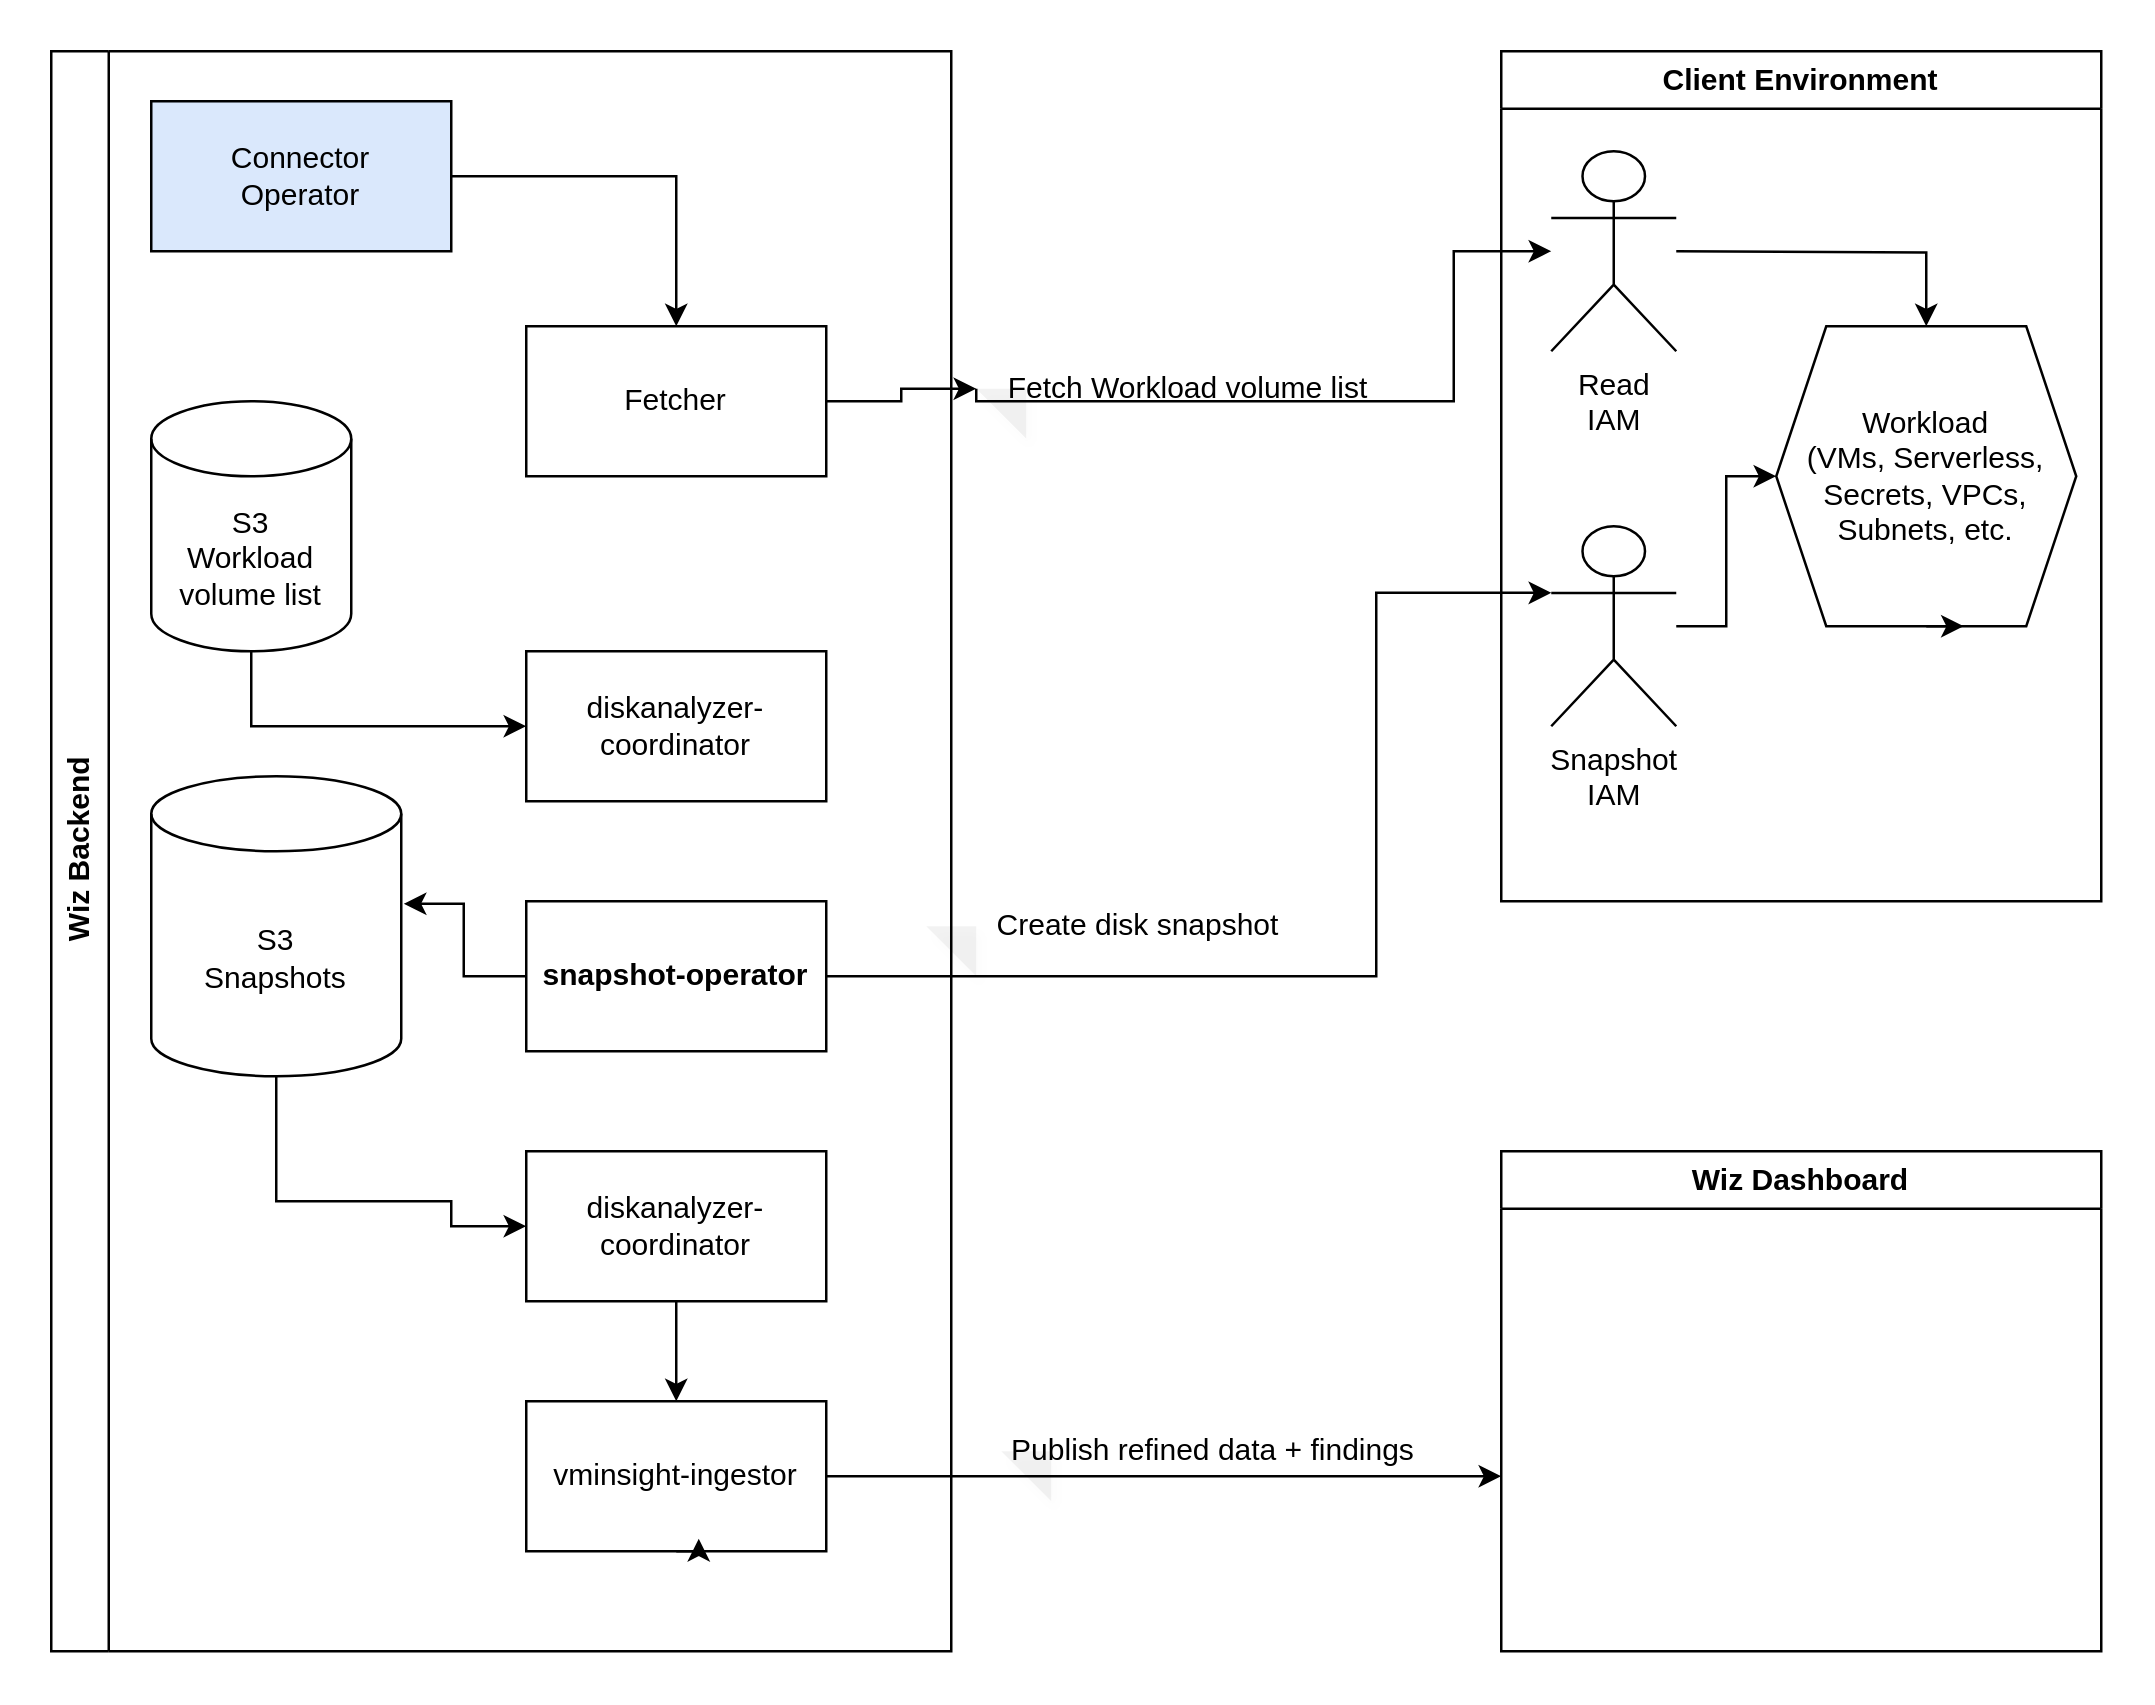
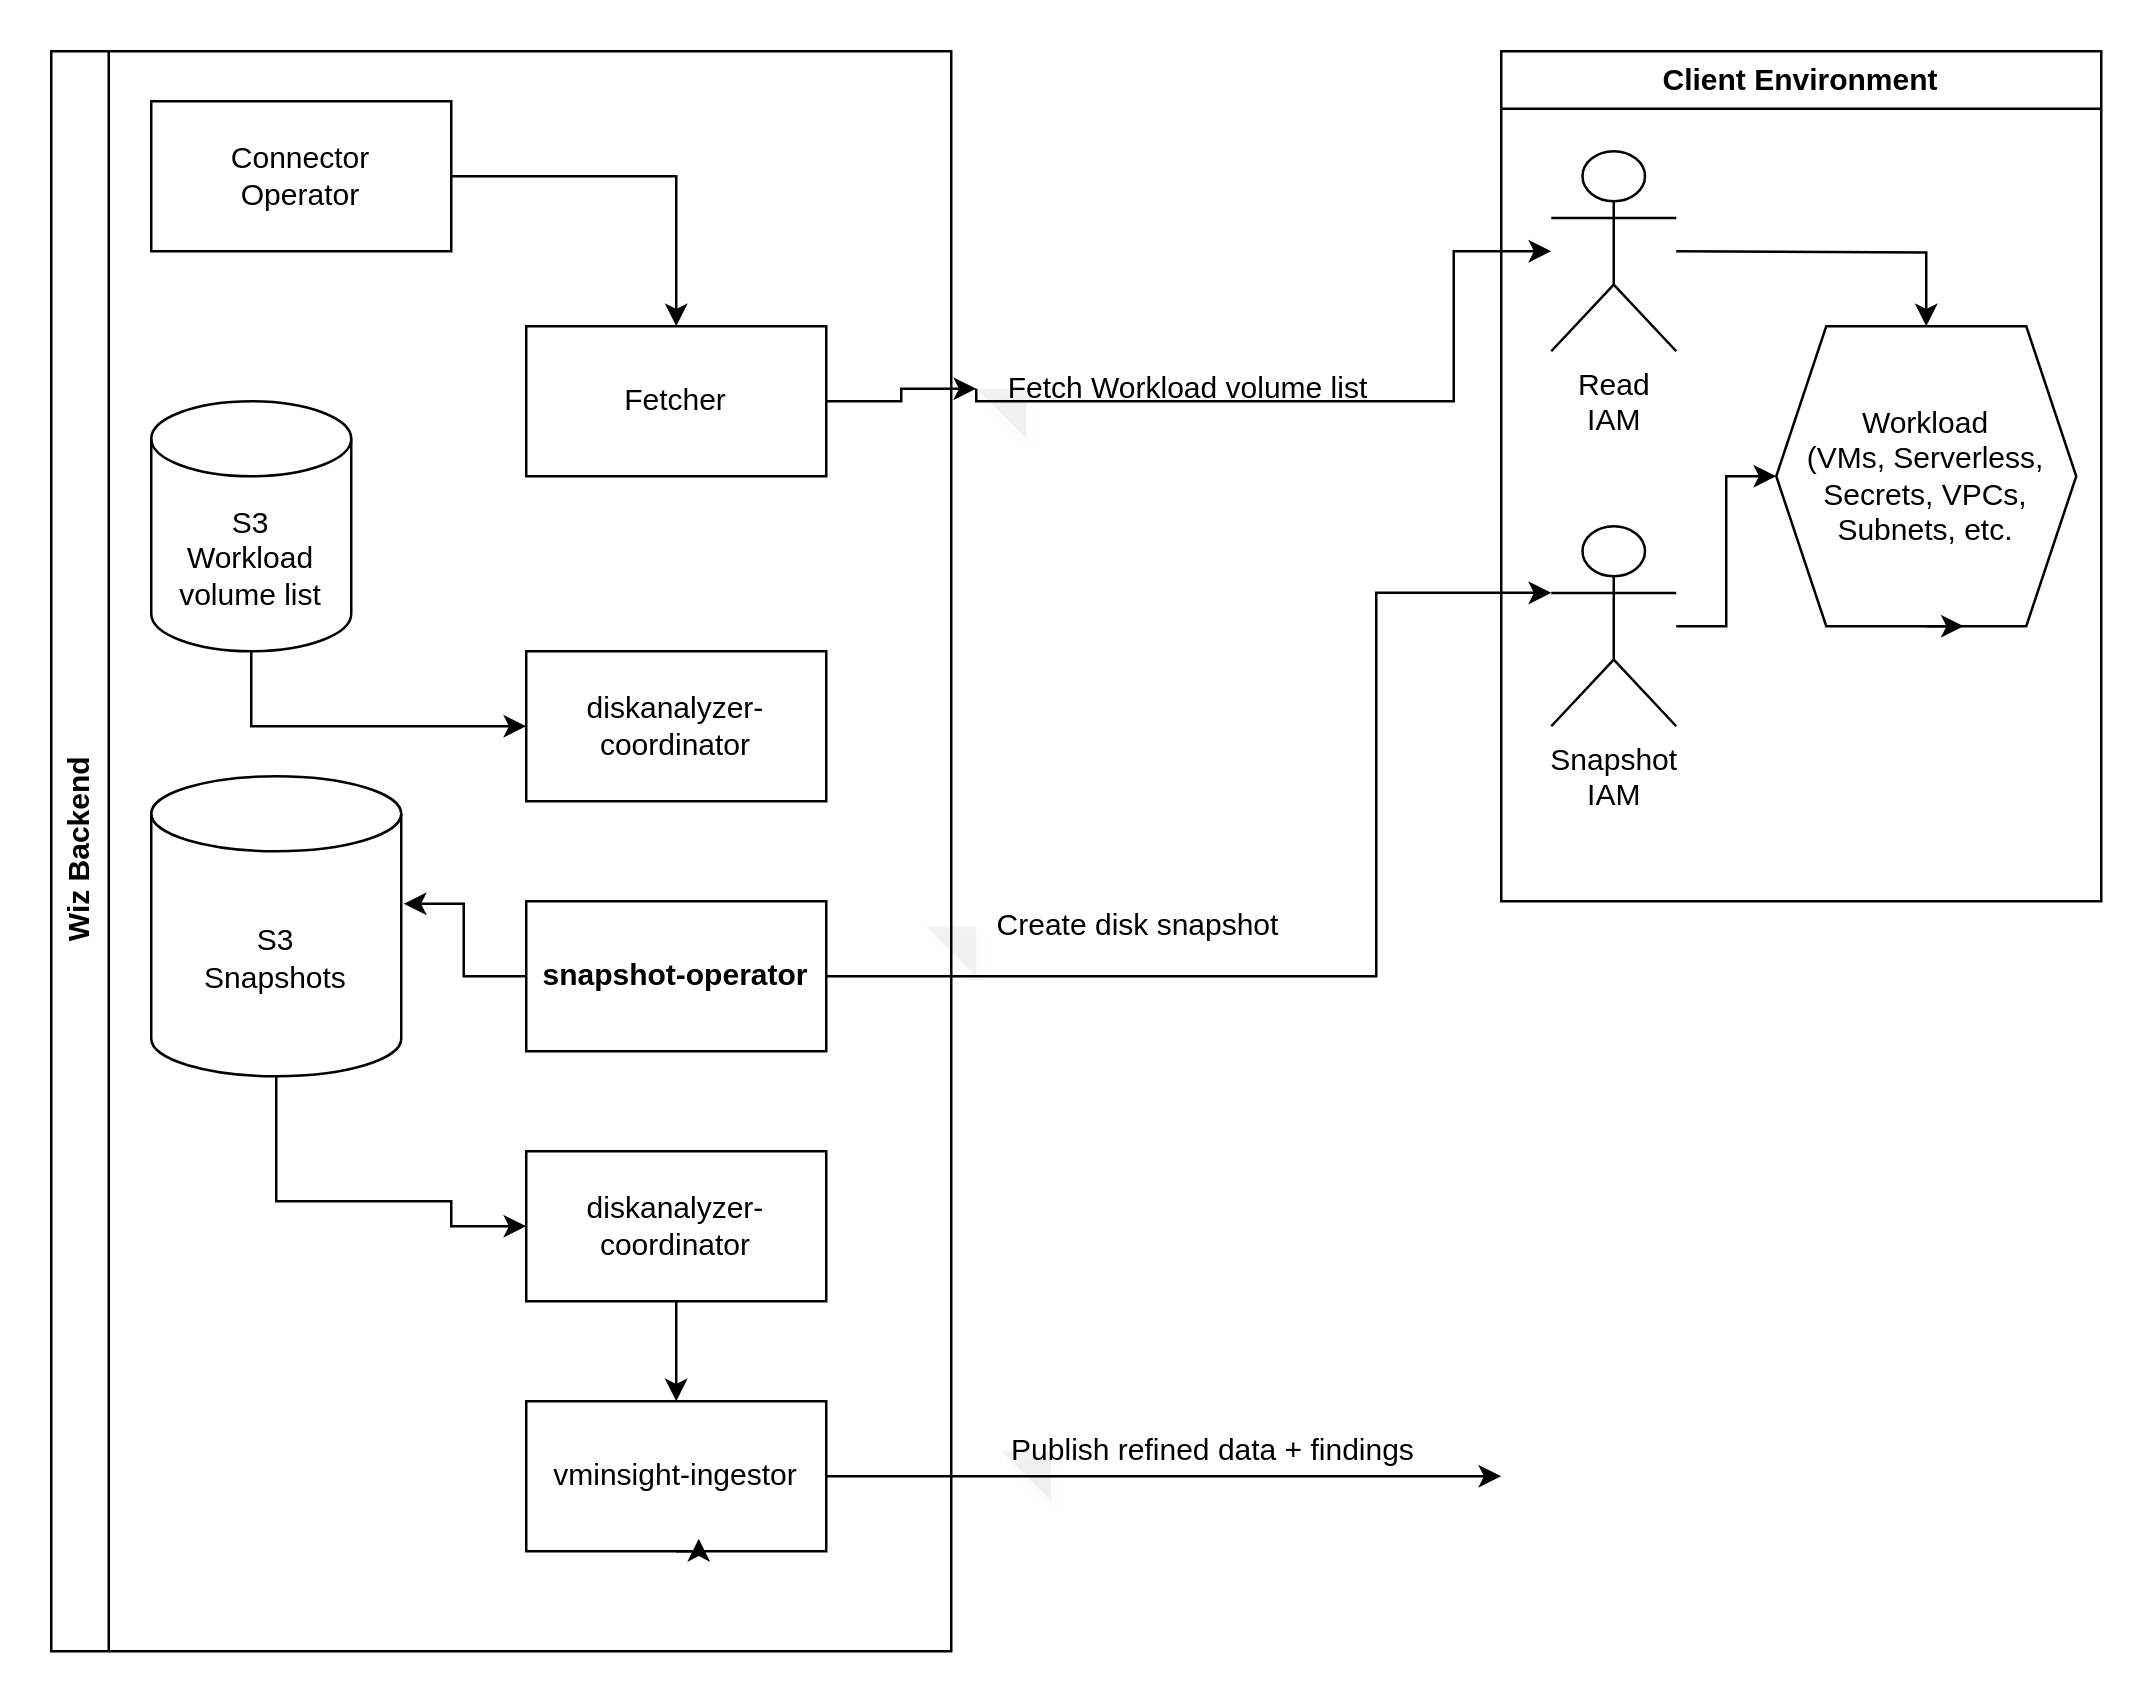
node "Connector Operator": fillcolor #dae8fc -> #ffffff
node "Wiz Dashboard": removed
